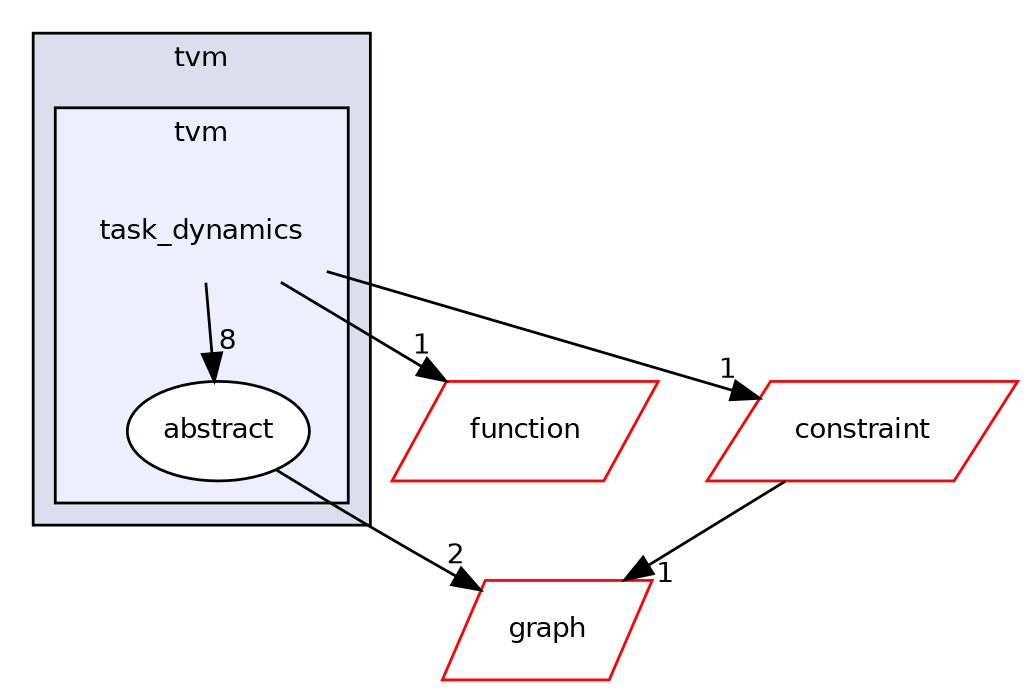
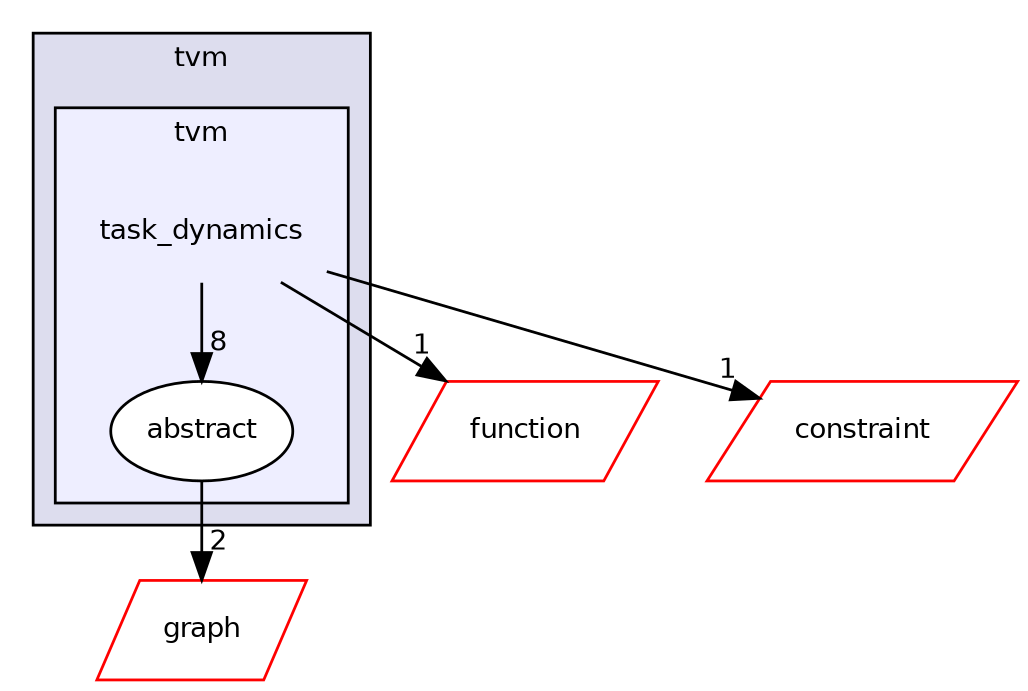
edge "constraint" -> "graph": removed
